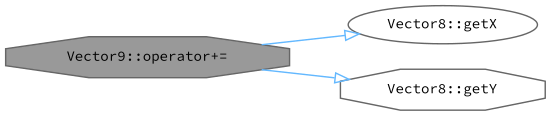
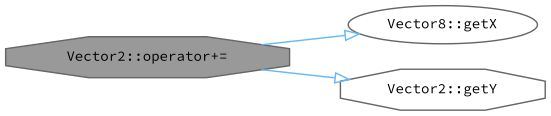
node "Vector9::operator+=": label "Vector9::operator+=" -> "Vector2::operator+="
node "Vector8::getY": label "Vector8::getY" -> "Vector2::getY"
